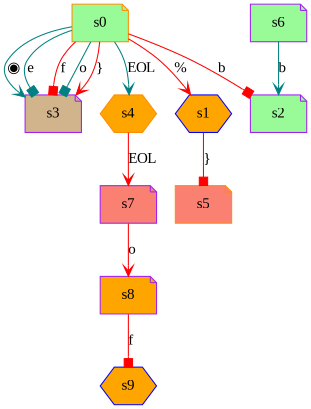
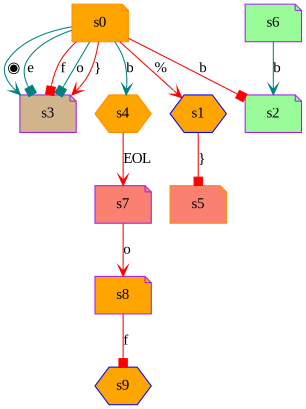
node "s0": fillcolor palegreen -> orange
edge "s0" -> "s4": label "EOL" -> "b"
